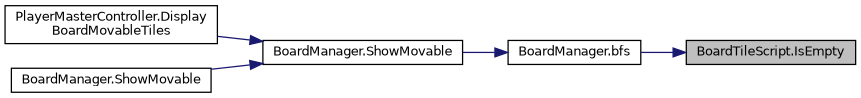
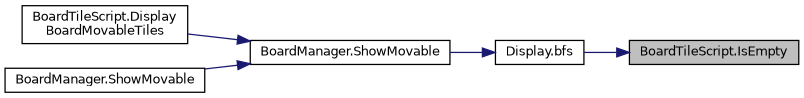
node "PlayerMasterController.Display BoardMovableTiles": label "PlayerMasterController.Display BoardMovableTiles" -> "BoardTileScript.Display BoardMovableTiles"
node "BoardManager.bfs": label "BoardManager.bfs" -> "Display.bfs"
